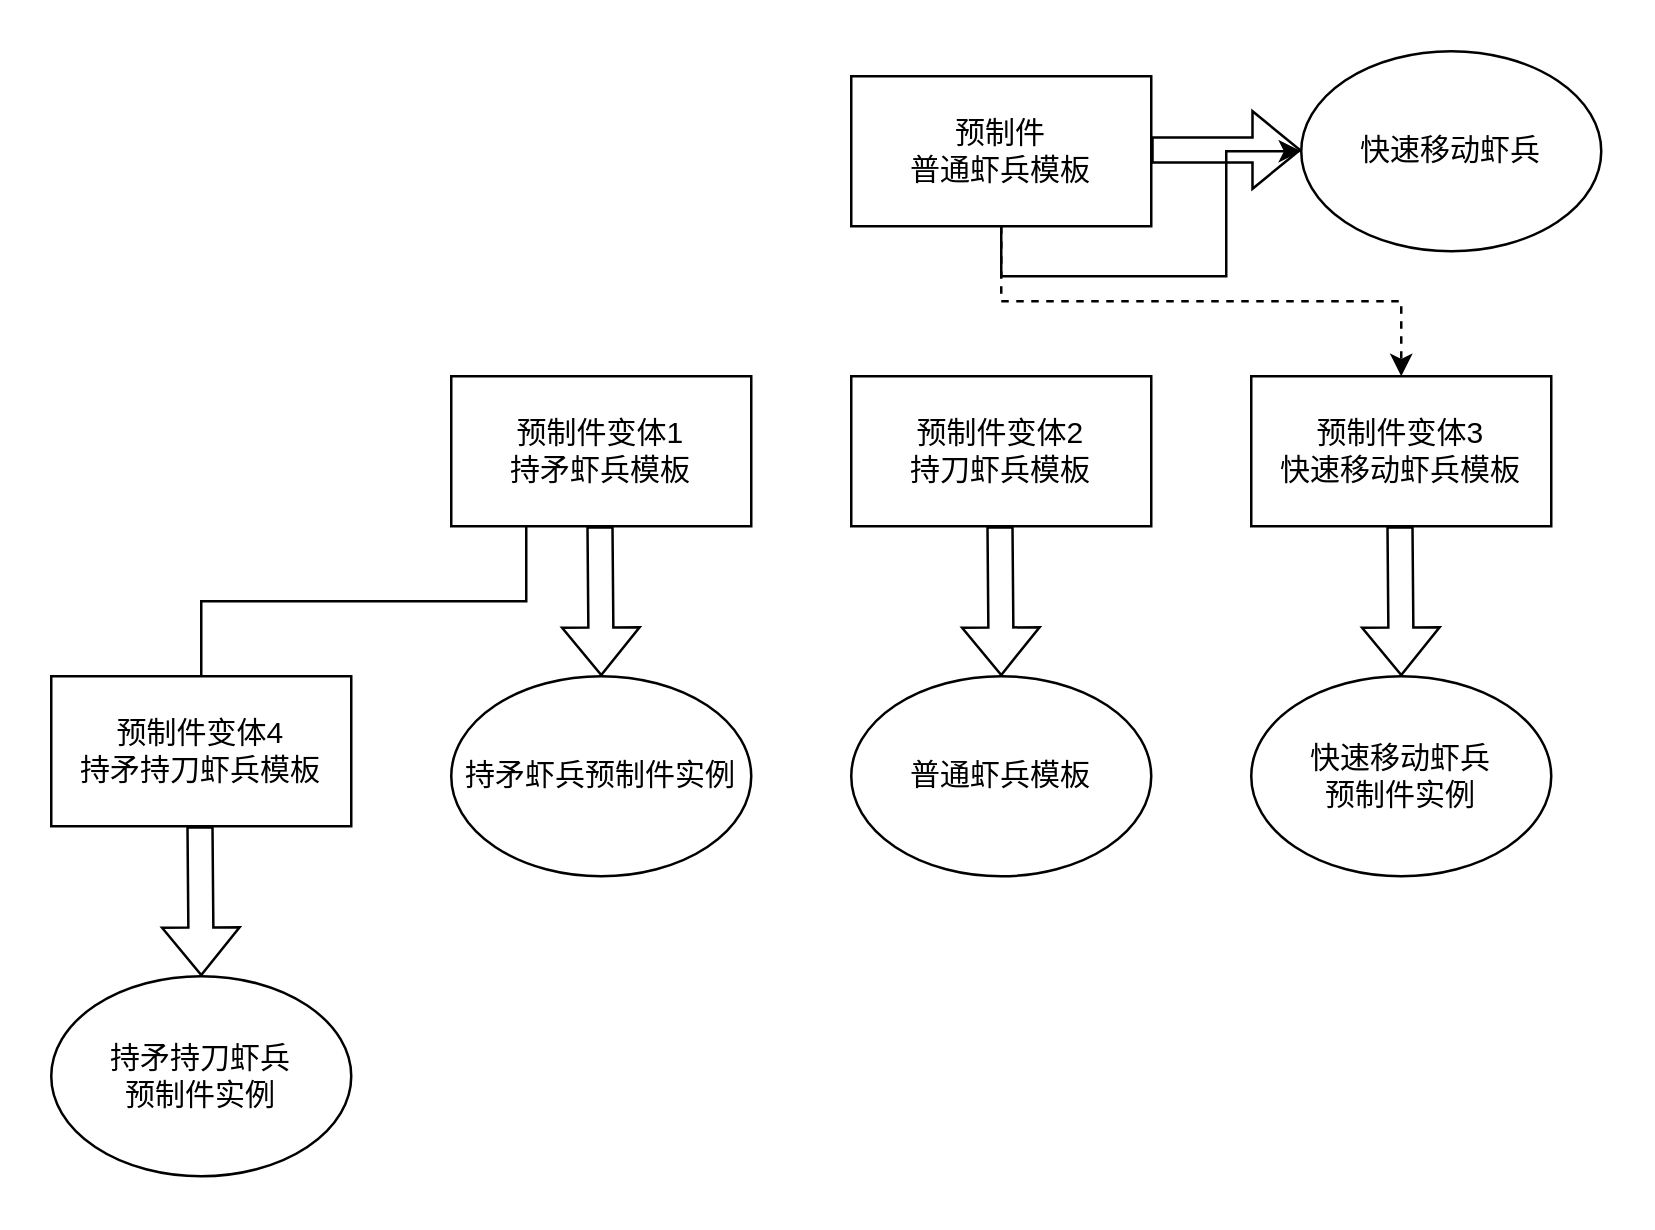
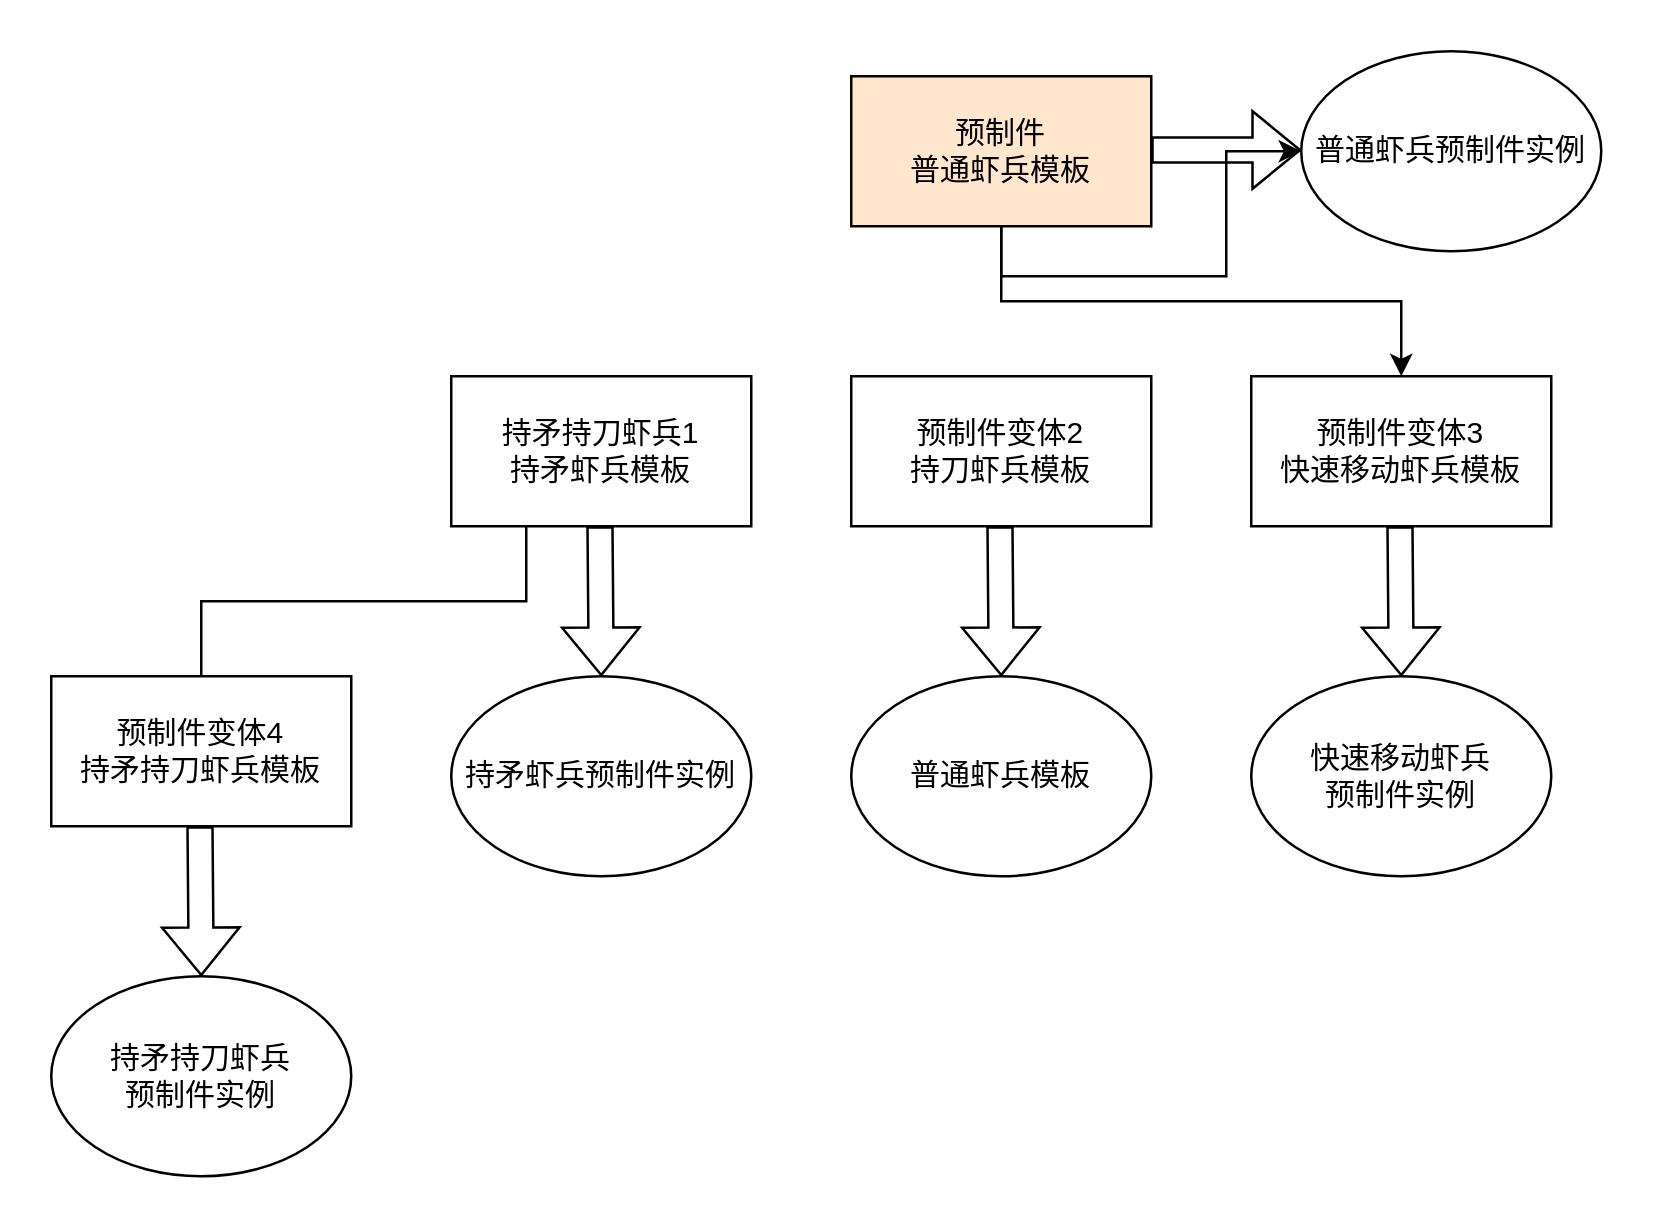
node "预制件 普通虾兵模板": fillcolor #ffffff -> #ffe6cc
node "快速移动虾兵": label "快速移动虾兵" -> "普通虾兵预制件实例"
edge "预制件 普通虾兵模板" -> "预制件变体3 快速移动虾兵模板": style dashed -> solid
node "预制件变体1 持矛虾兵模板": label "预制件变体1 持矛虾兵模板" -> "持矛持刀虾兵1 持矛虾兵模板"
